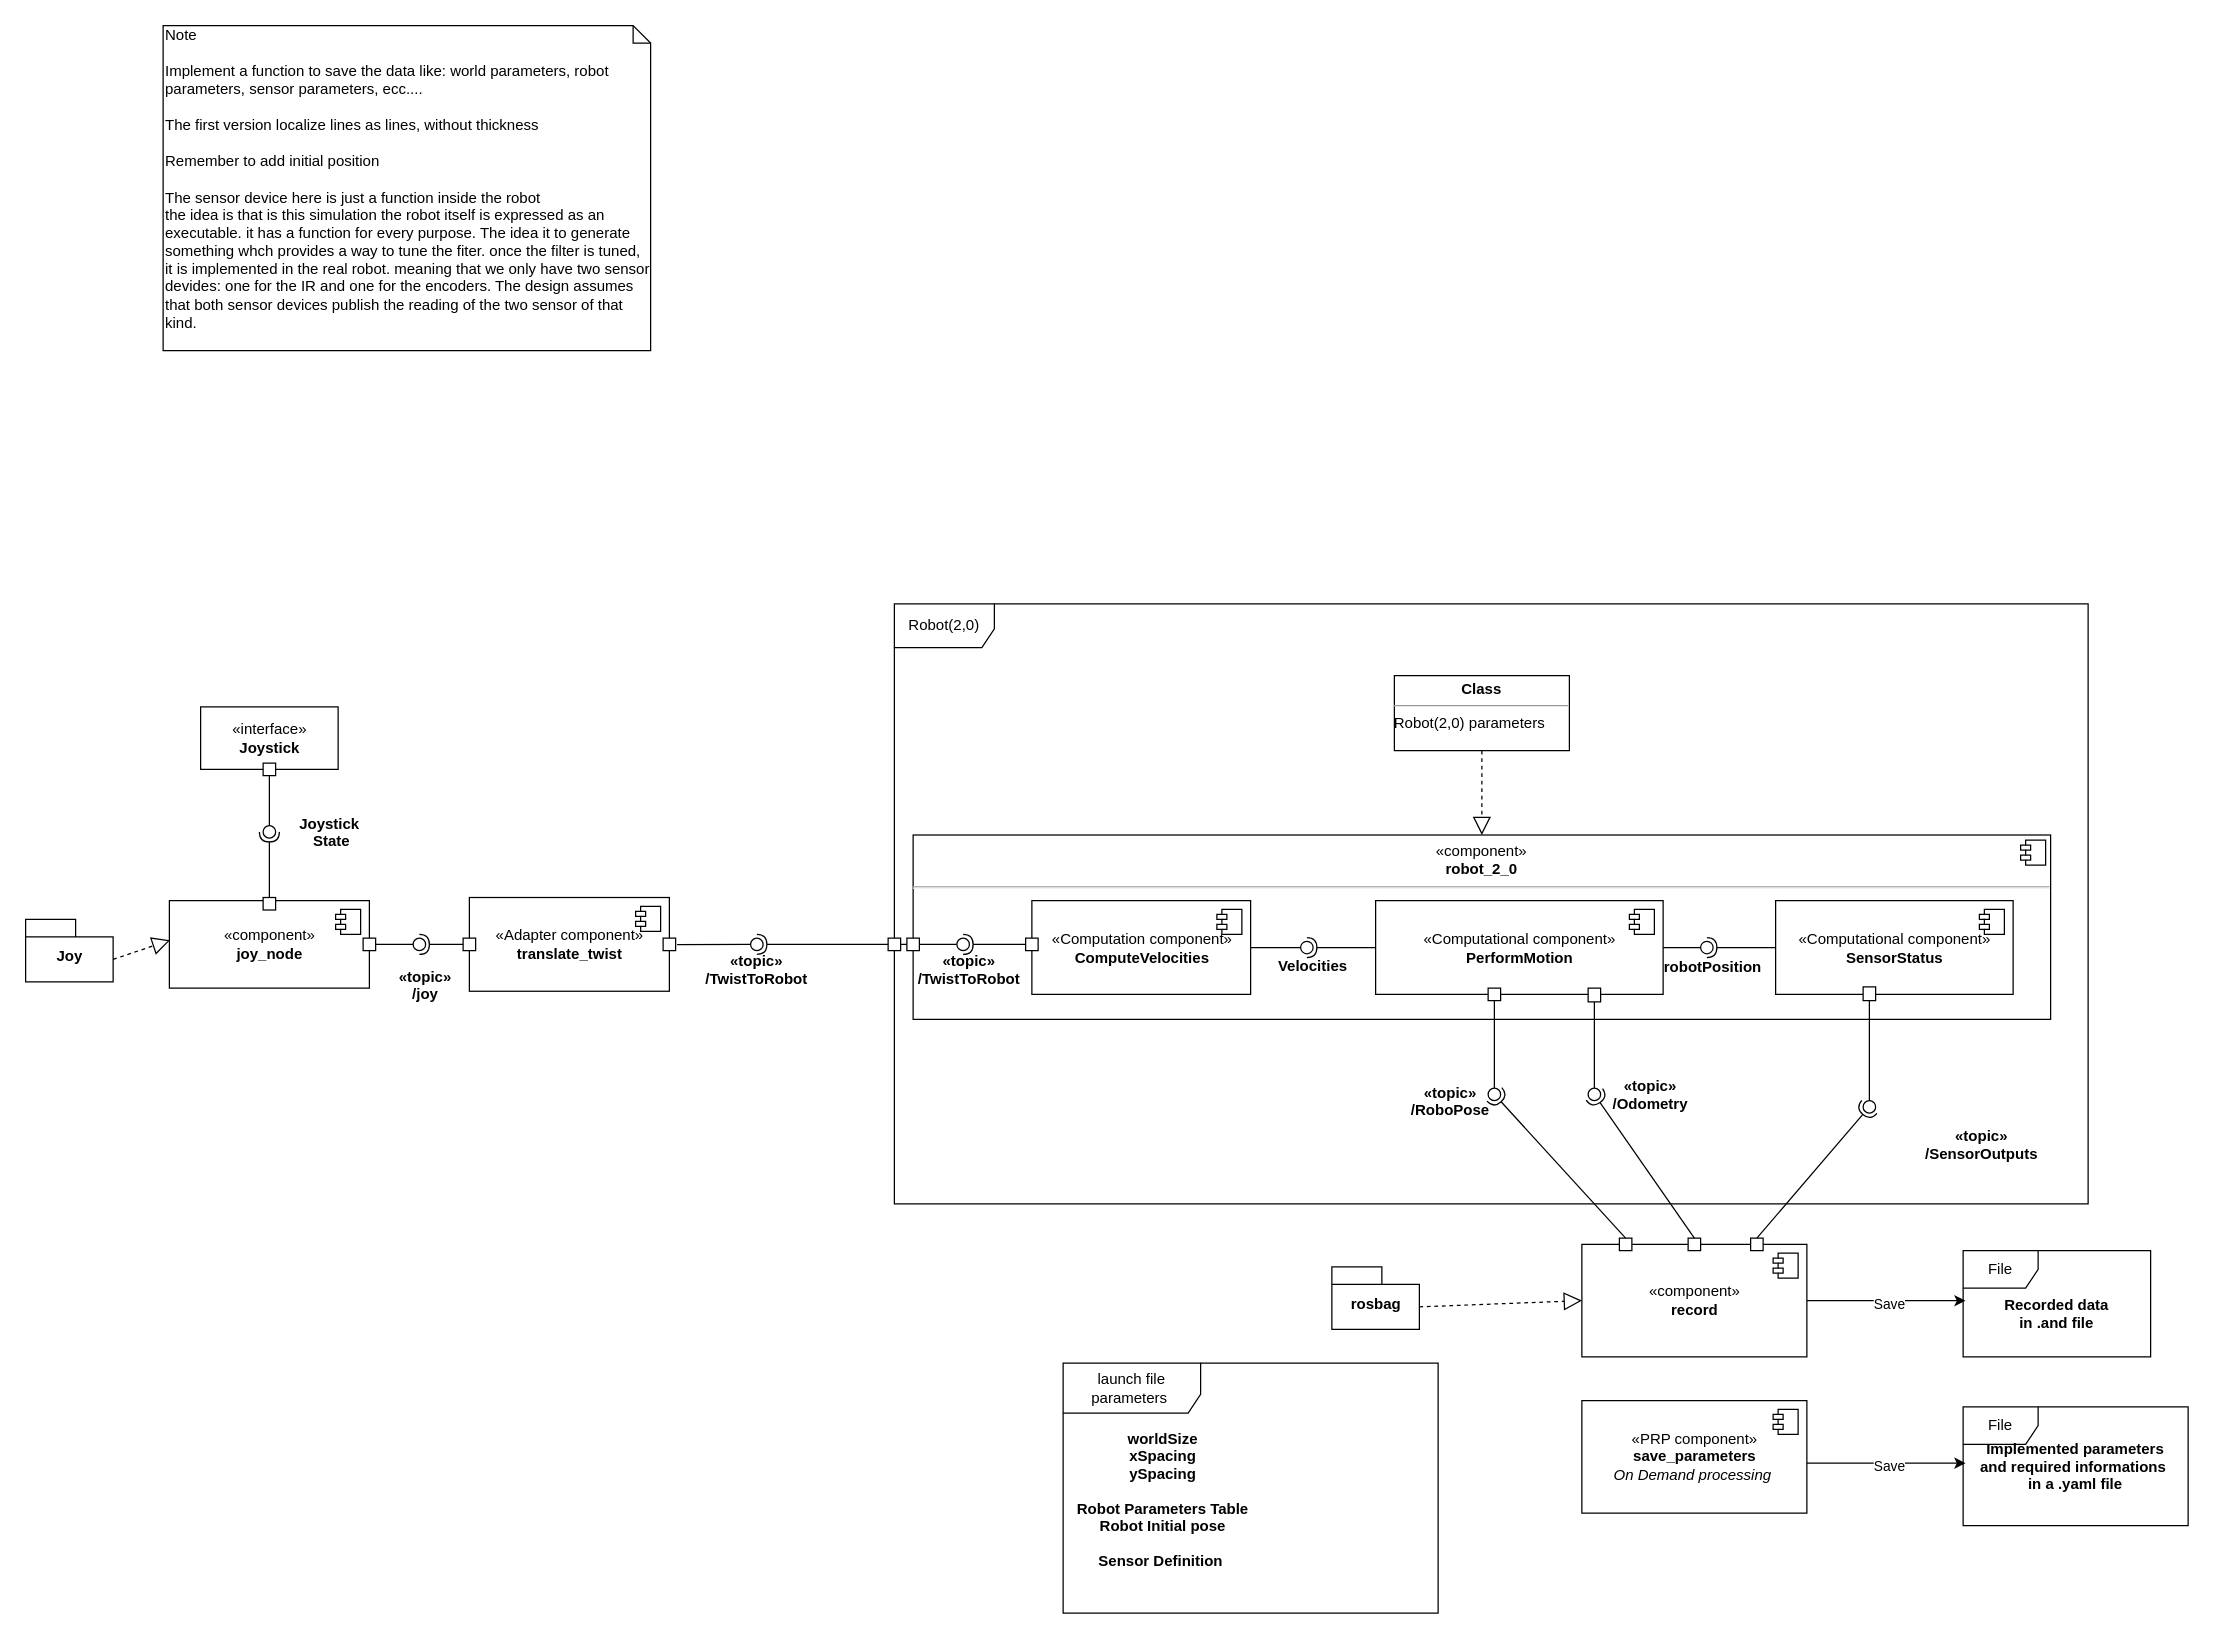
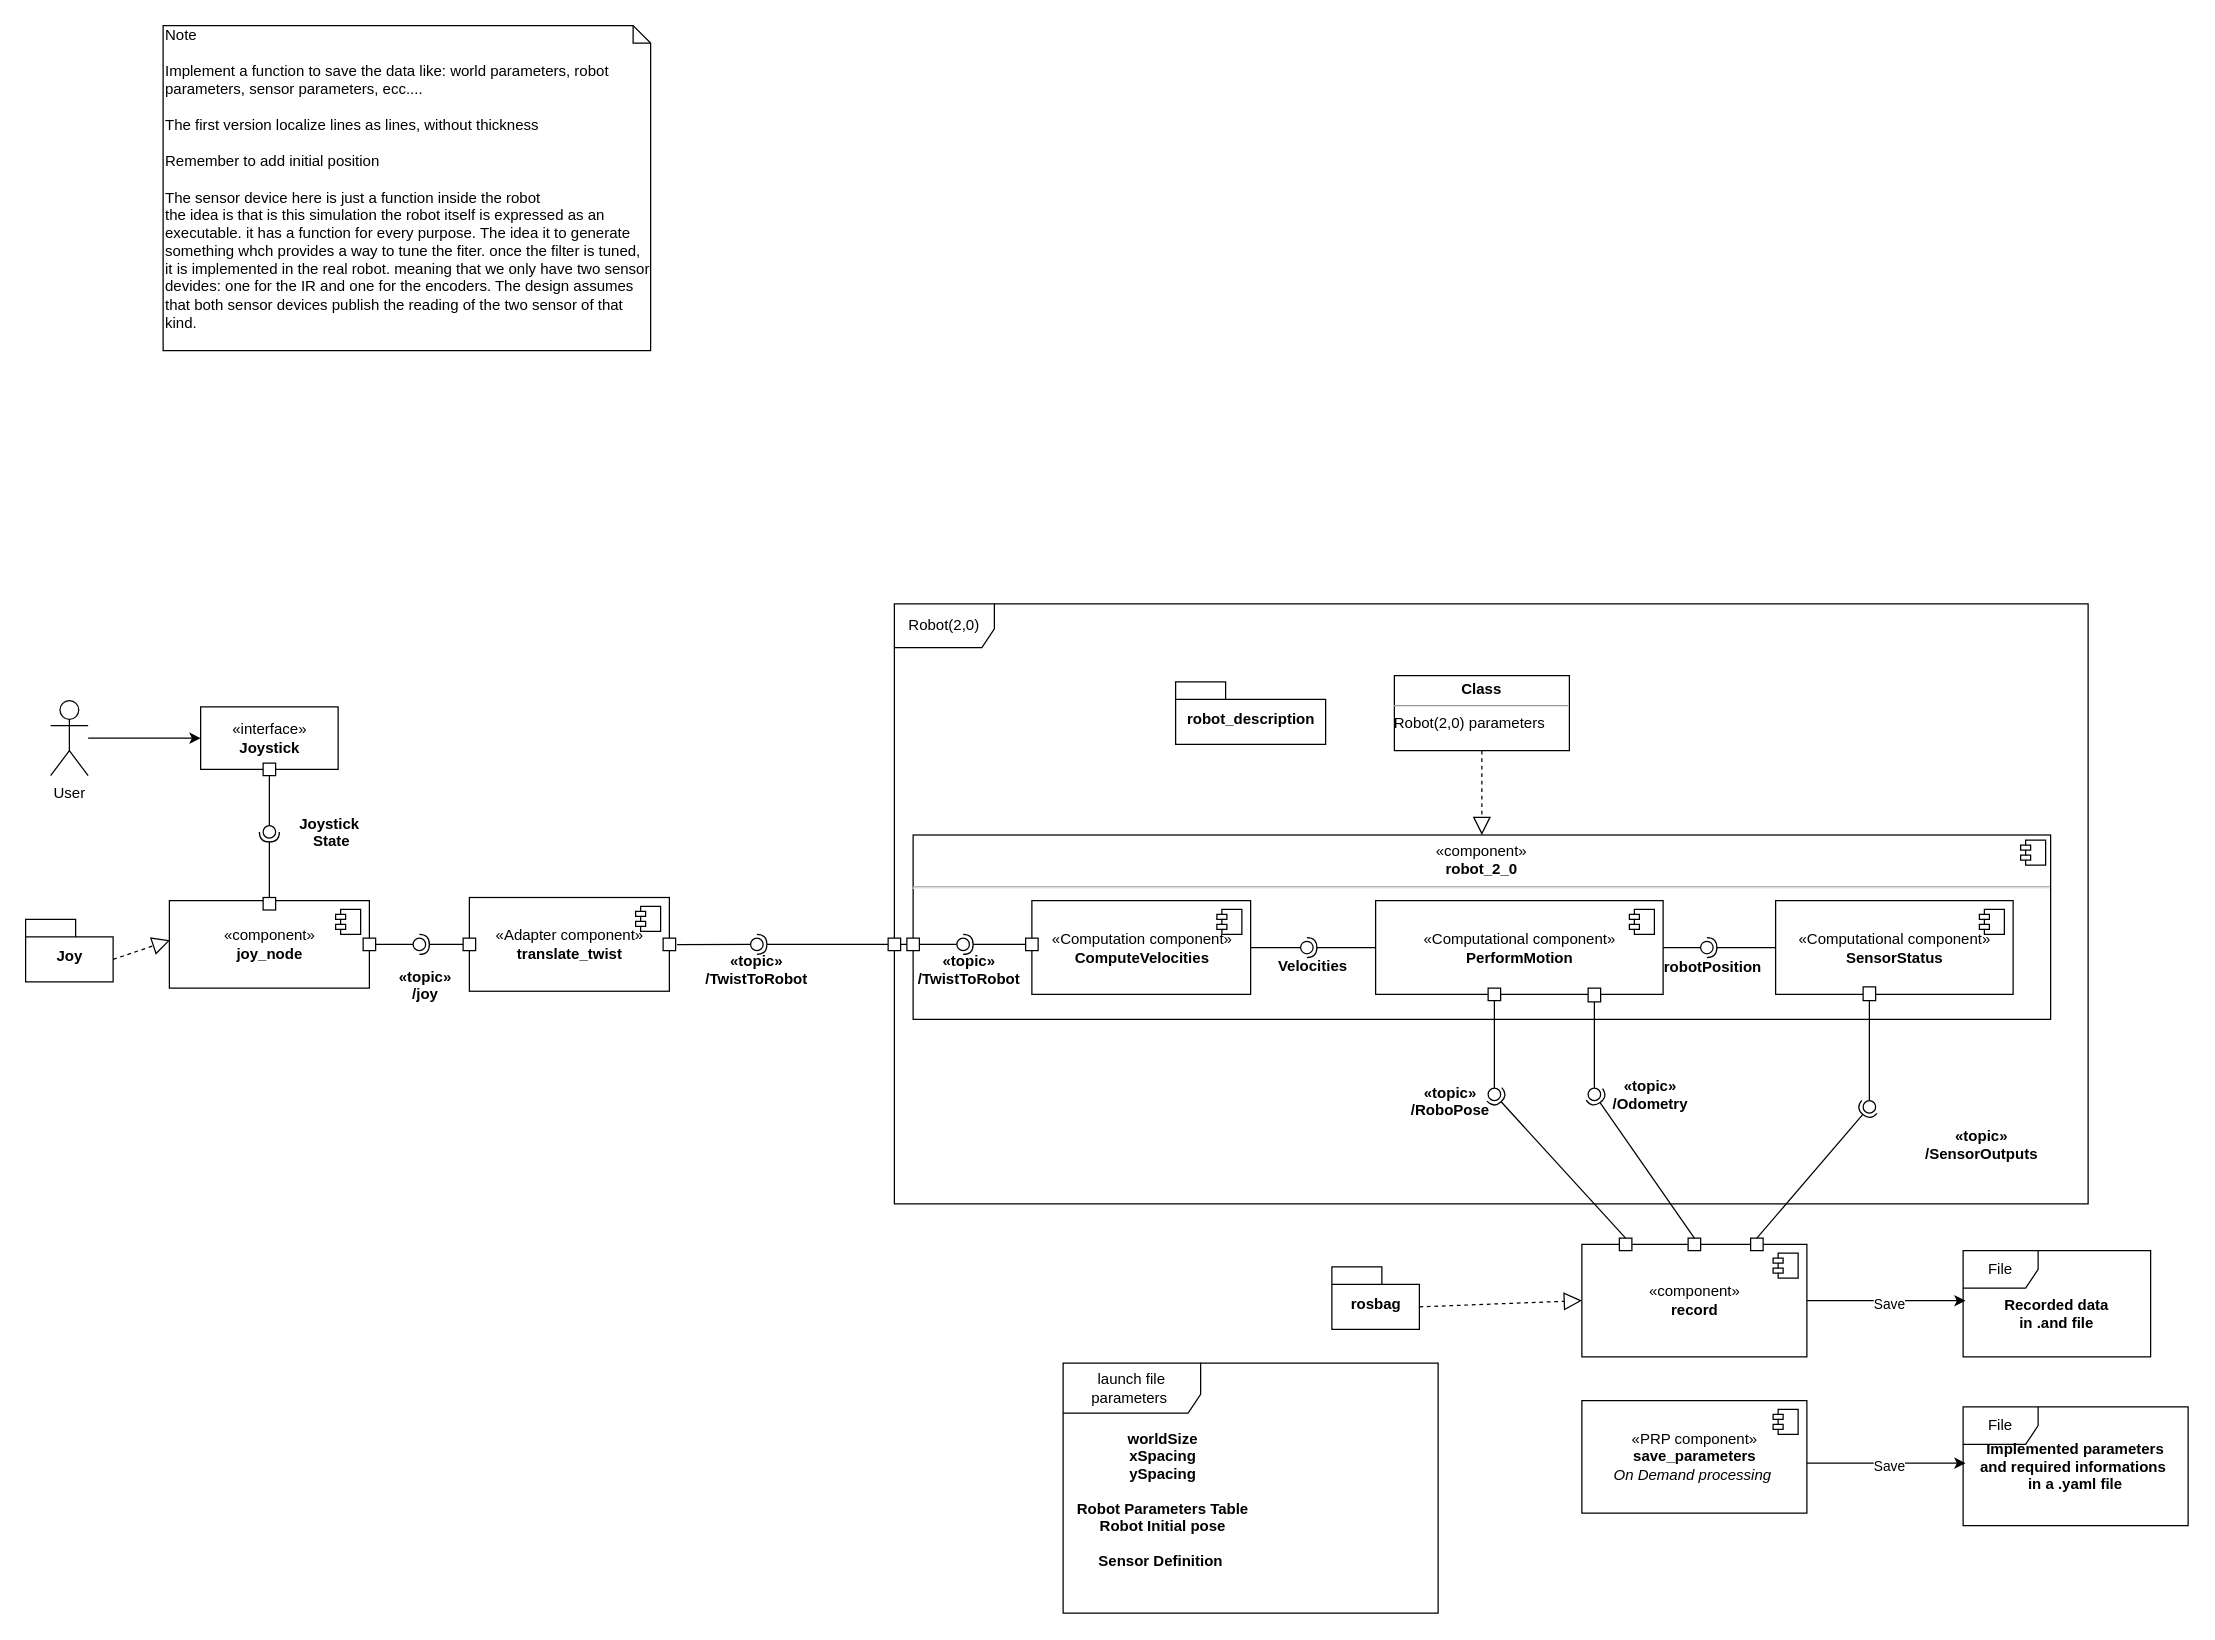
node "robot_description": added
node "User": added
edge "User" -> "«interface» Joystick": added
